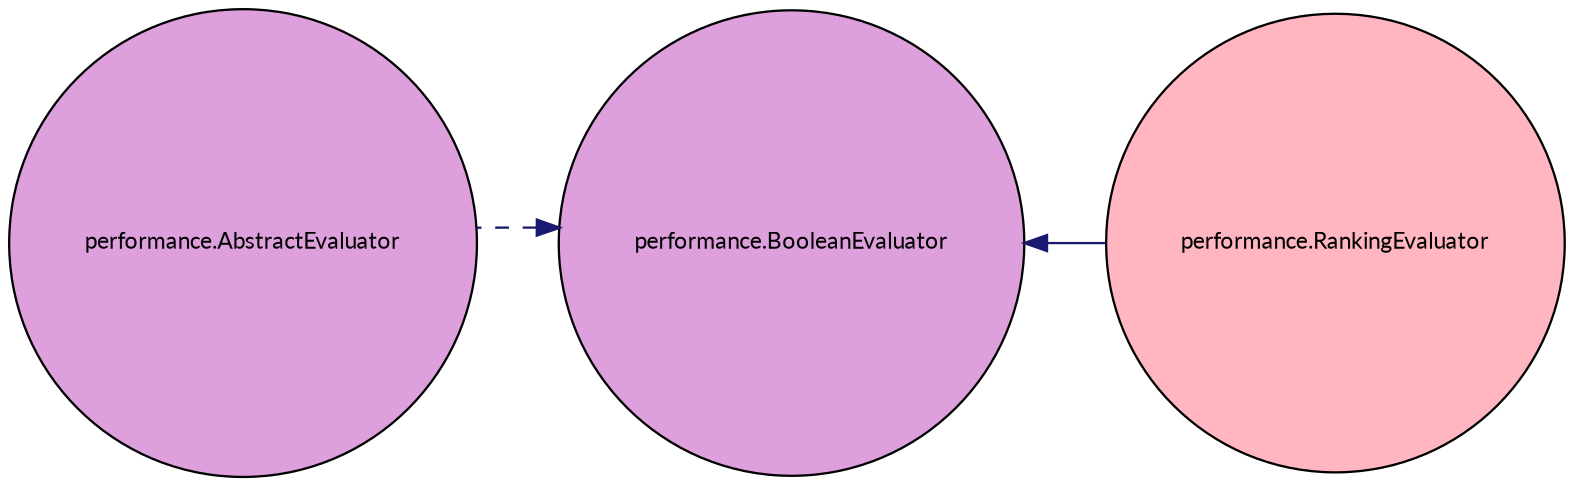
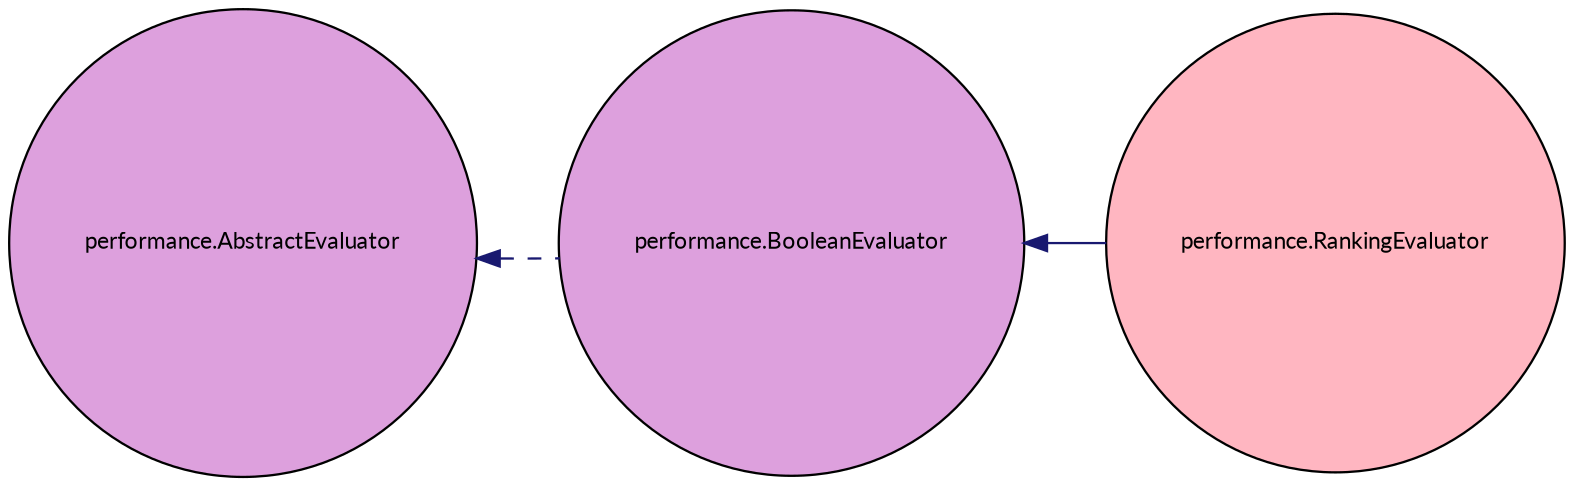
edge "performance.AbstractEvaluator" -> "performance.BooleanEvaluator": reversed
